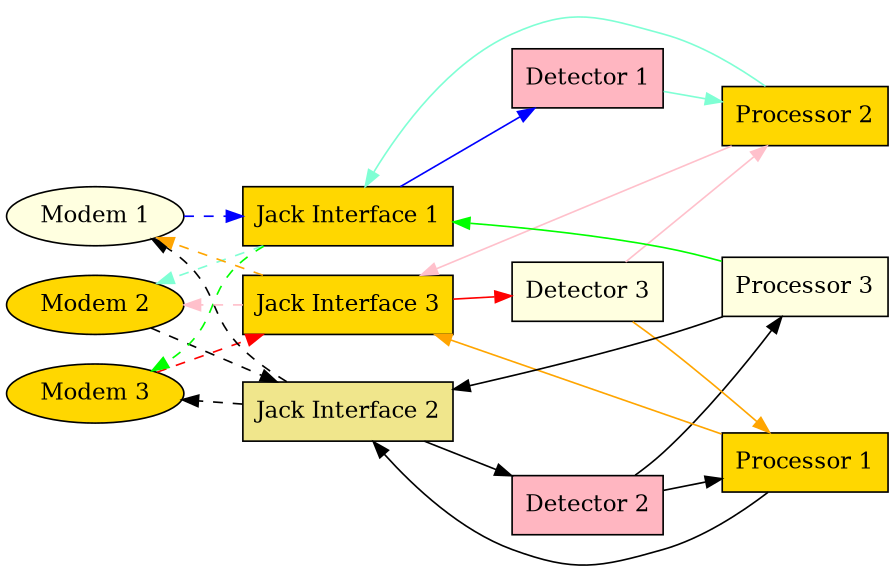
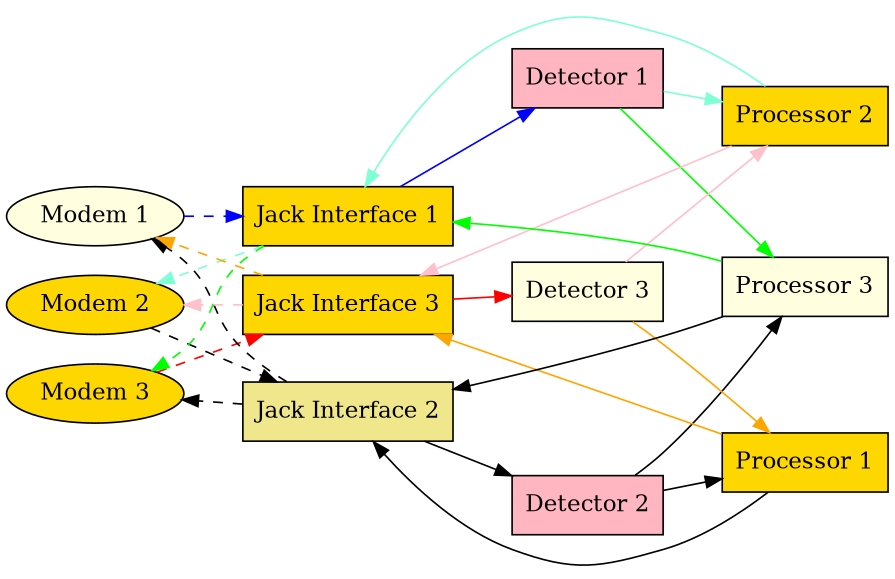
edge "Detector 1" -> "Processor 3": added
